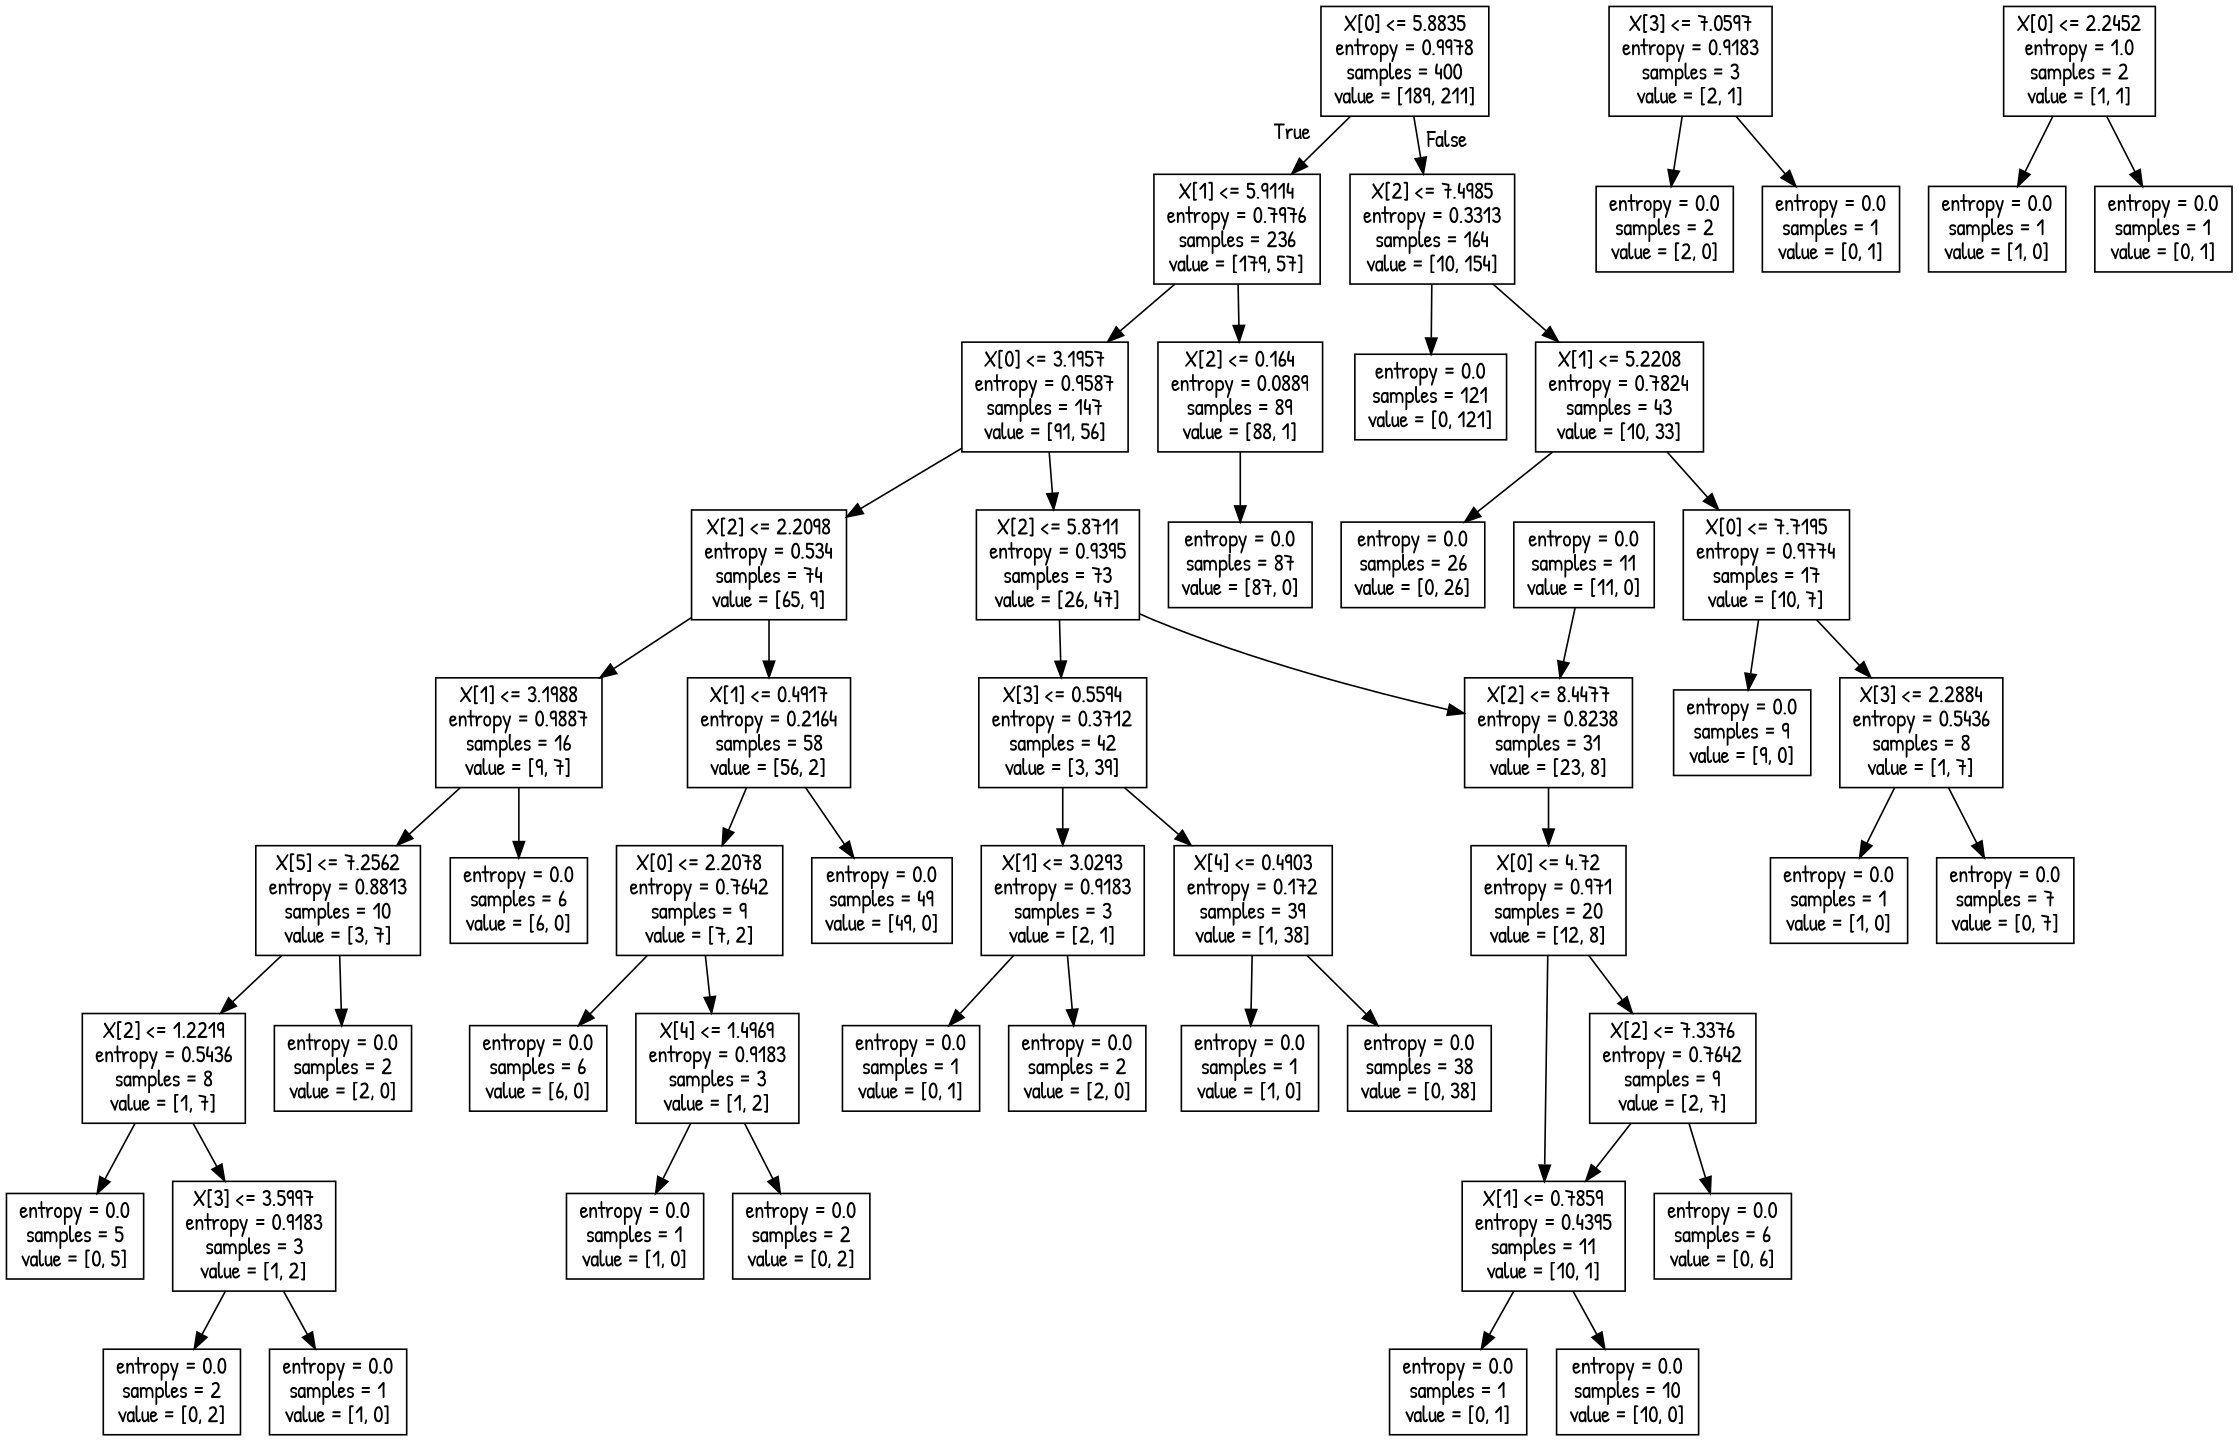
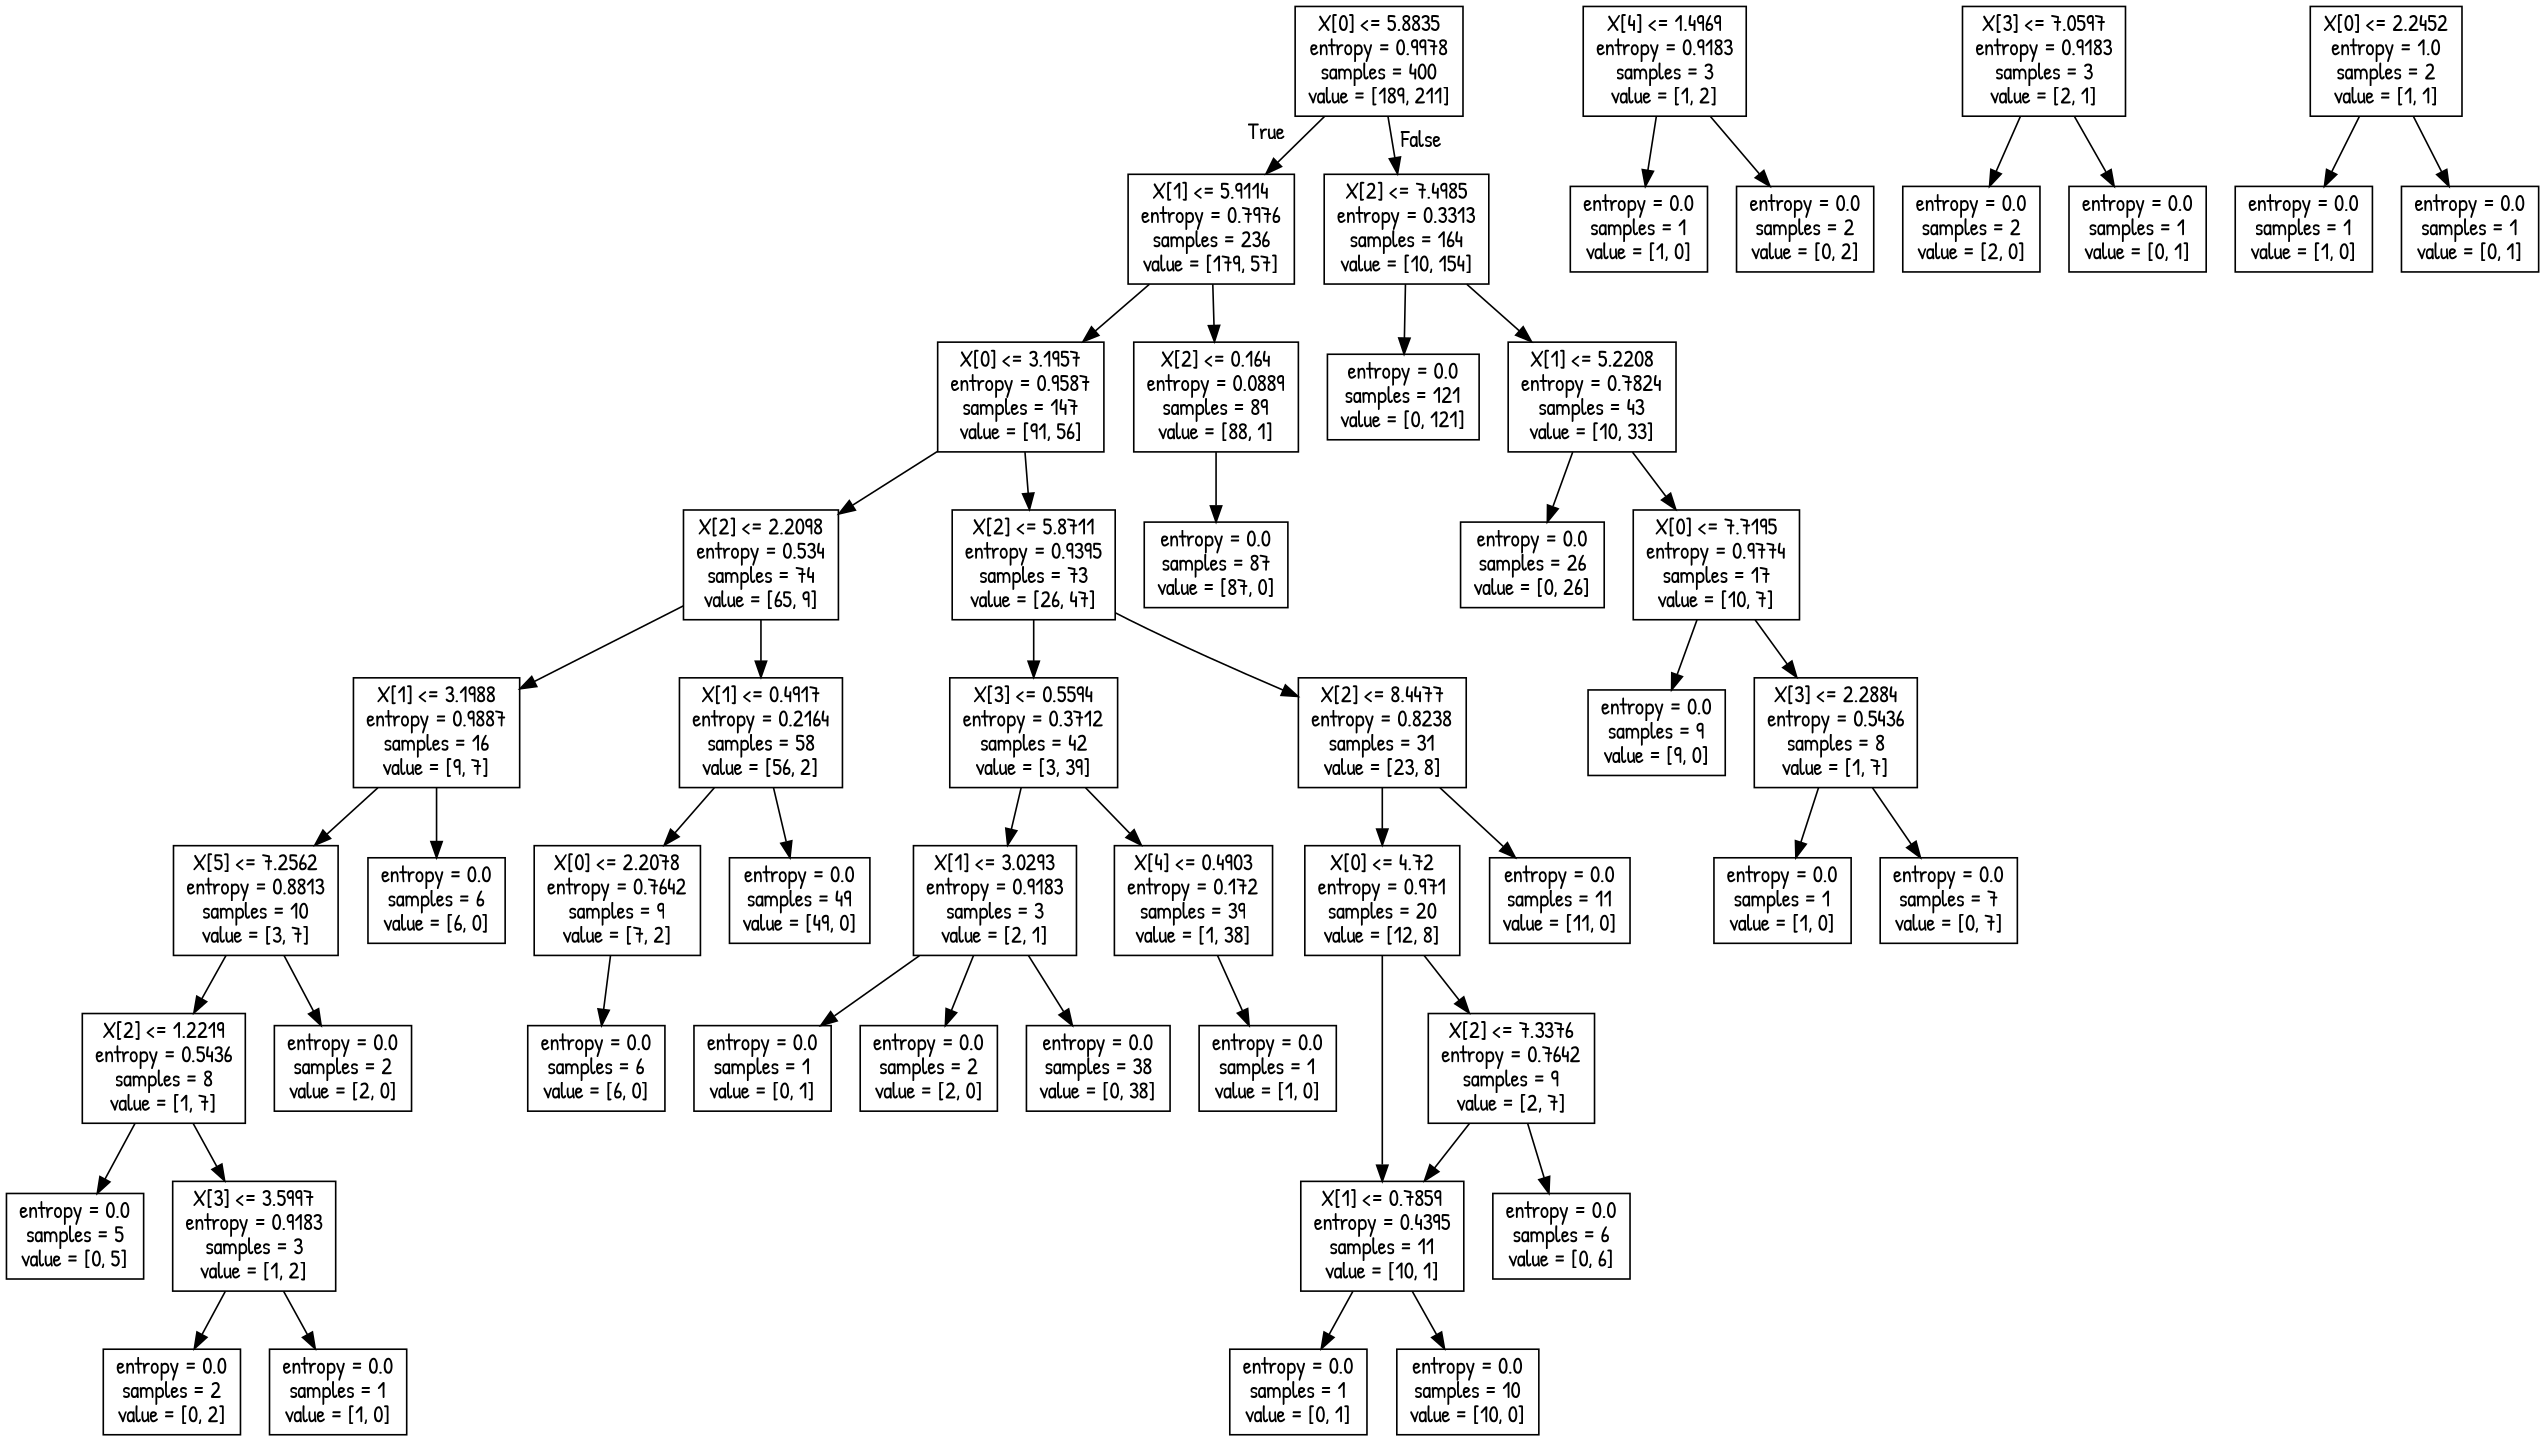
edge "entropy = 0.0 samples = 11 value = [11, 0]" -> "X[2] <= 8.4477 entropy = 0.8238 samples = 31 value = [23, 8]": reversed
edge "X[0] <= 2.2078 entropy = 0.7642 samples = 9 value = [7, 2]" -> "X[4] <= 1.4969 entropy = 0.9183 samples = 3 value = [1, 2]": removed
edge "X[4] <= 0.4903 entropy = 0.172 samples = 39 value = [1, 38]" -> "entropy = 0.0 samples = 38 value = [0, 38]": now "X[1] <= 3.0293 entropy = 0.9183 samples = 3 value = [2, 1]" -> "entropy = 0.0 samples = 38 value = [0, 38]"
